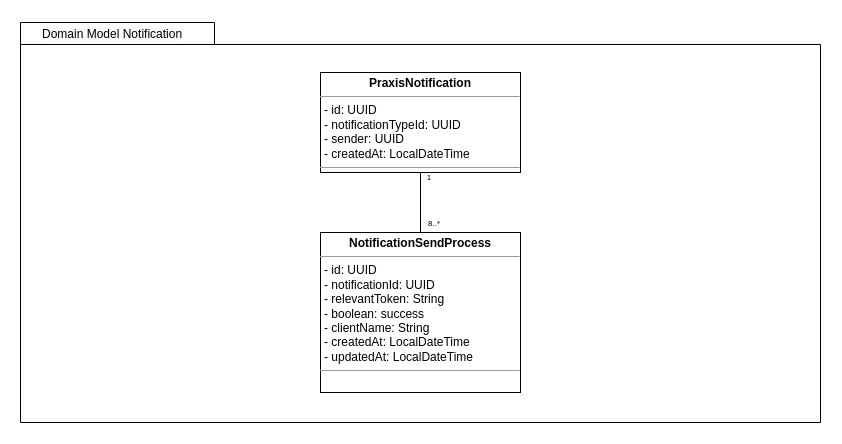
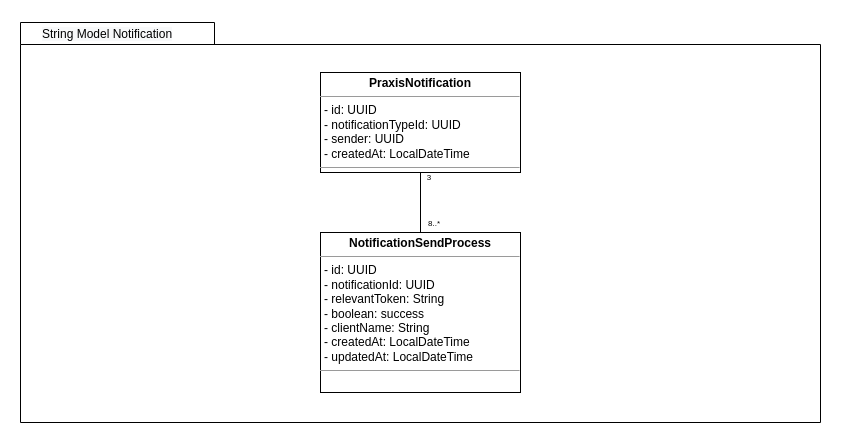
node "Domain Model Notification": label "Domain Model Notification" -> "String Model Notification"
node "1": label "1" -> "3"
